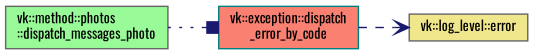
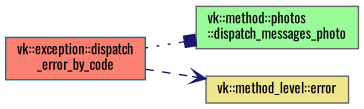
edge "vk::method::photos ::dispatch_messages_photo" -> "vk::exception::dispatch _error_by_code": reversed
node "vk::log_level::error": label "vk::log_level::error" -> "vk::method_level::error"
